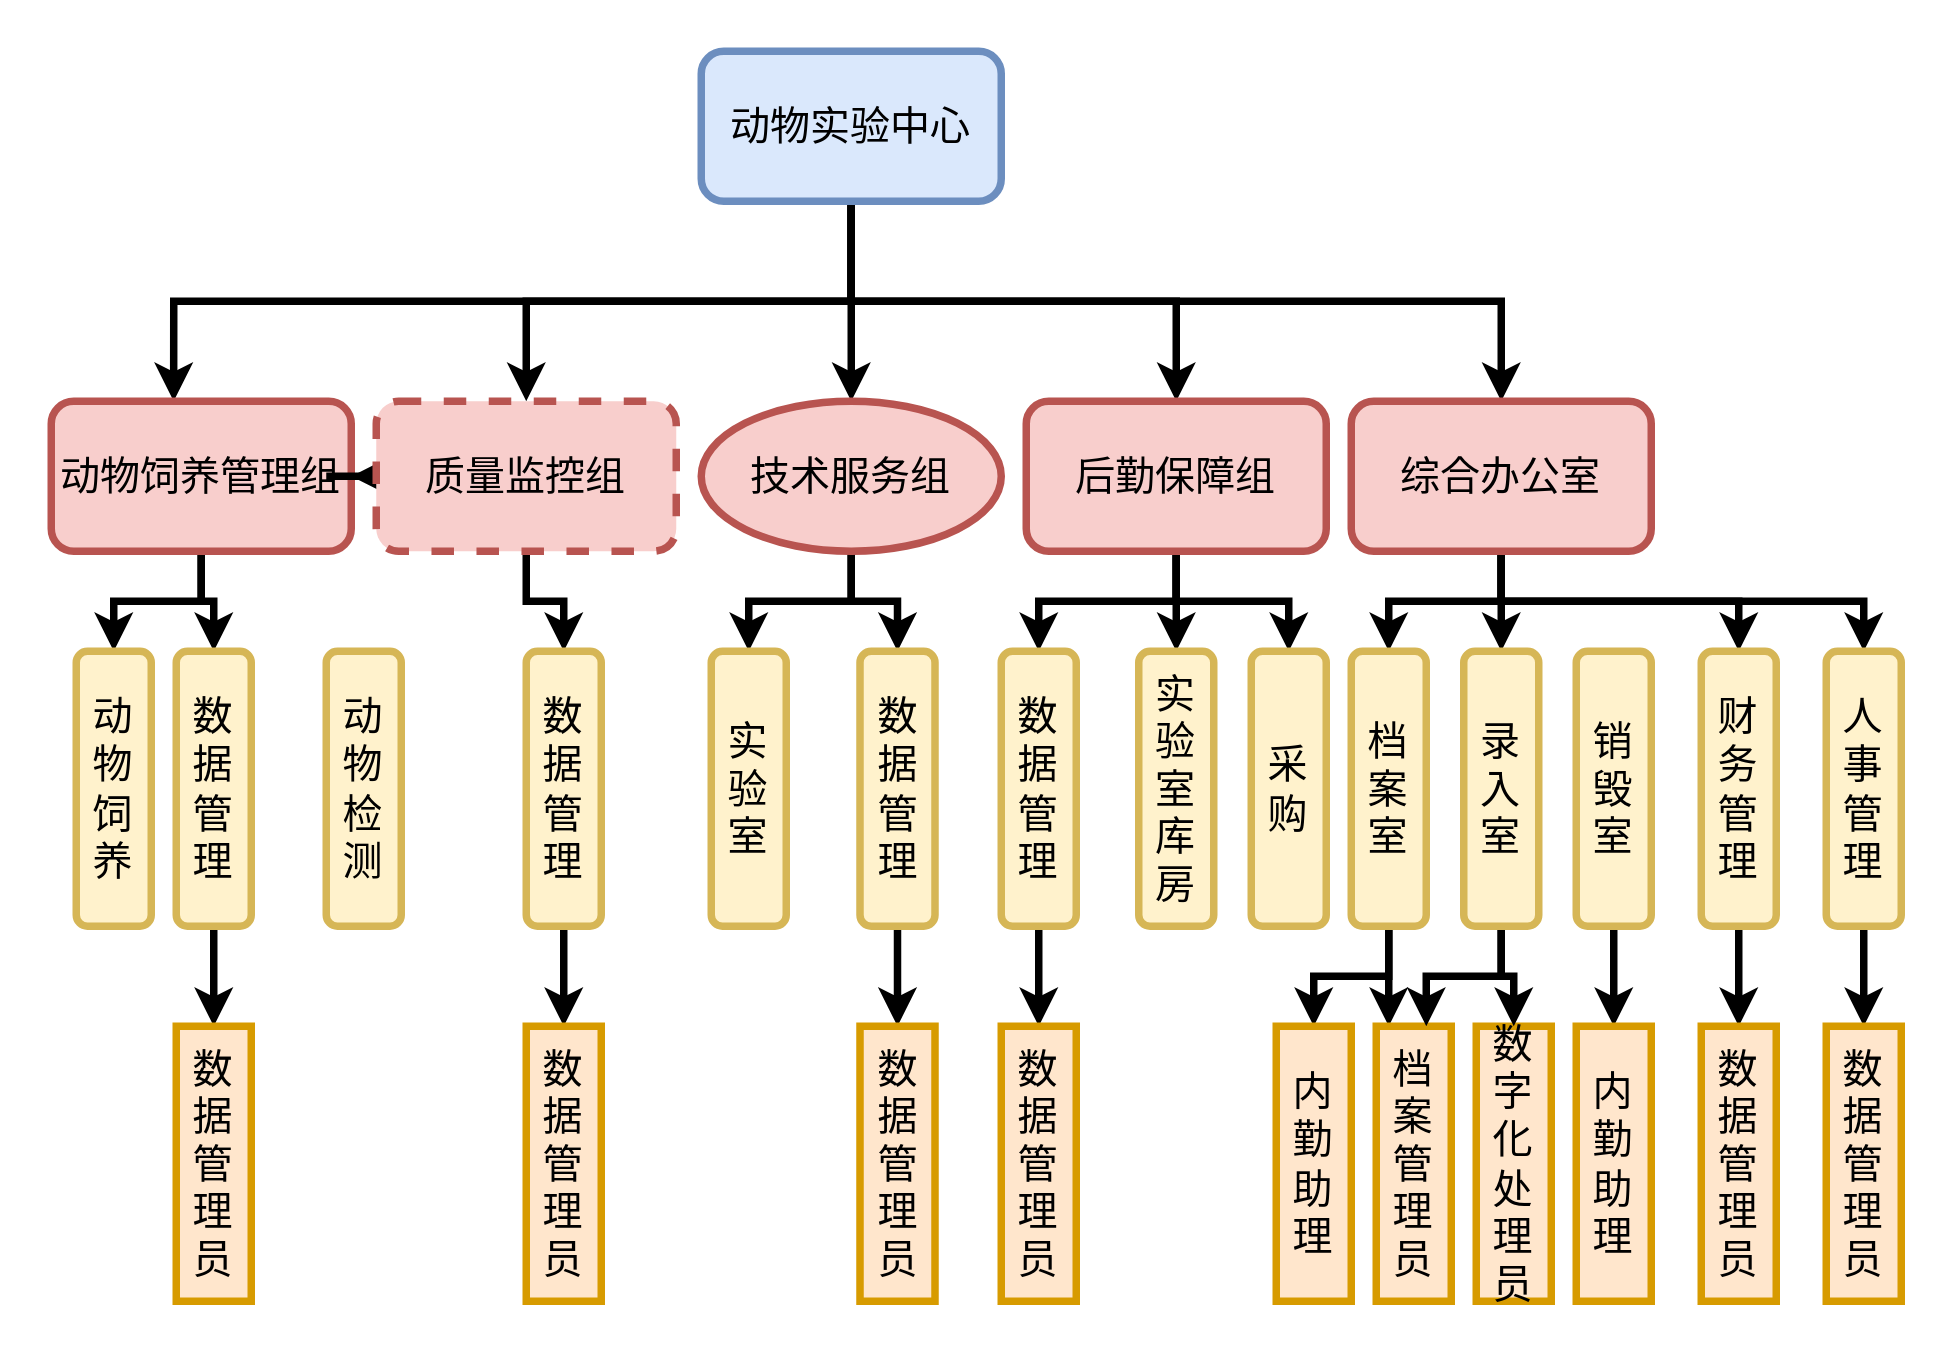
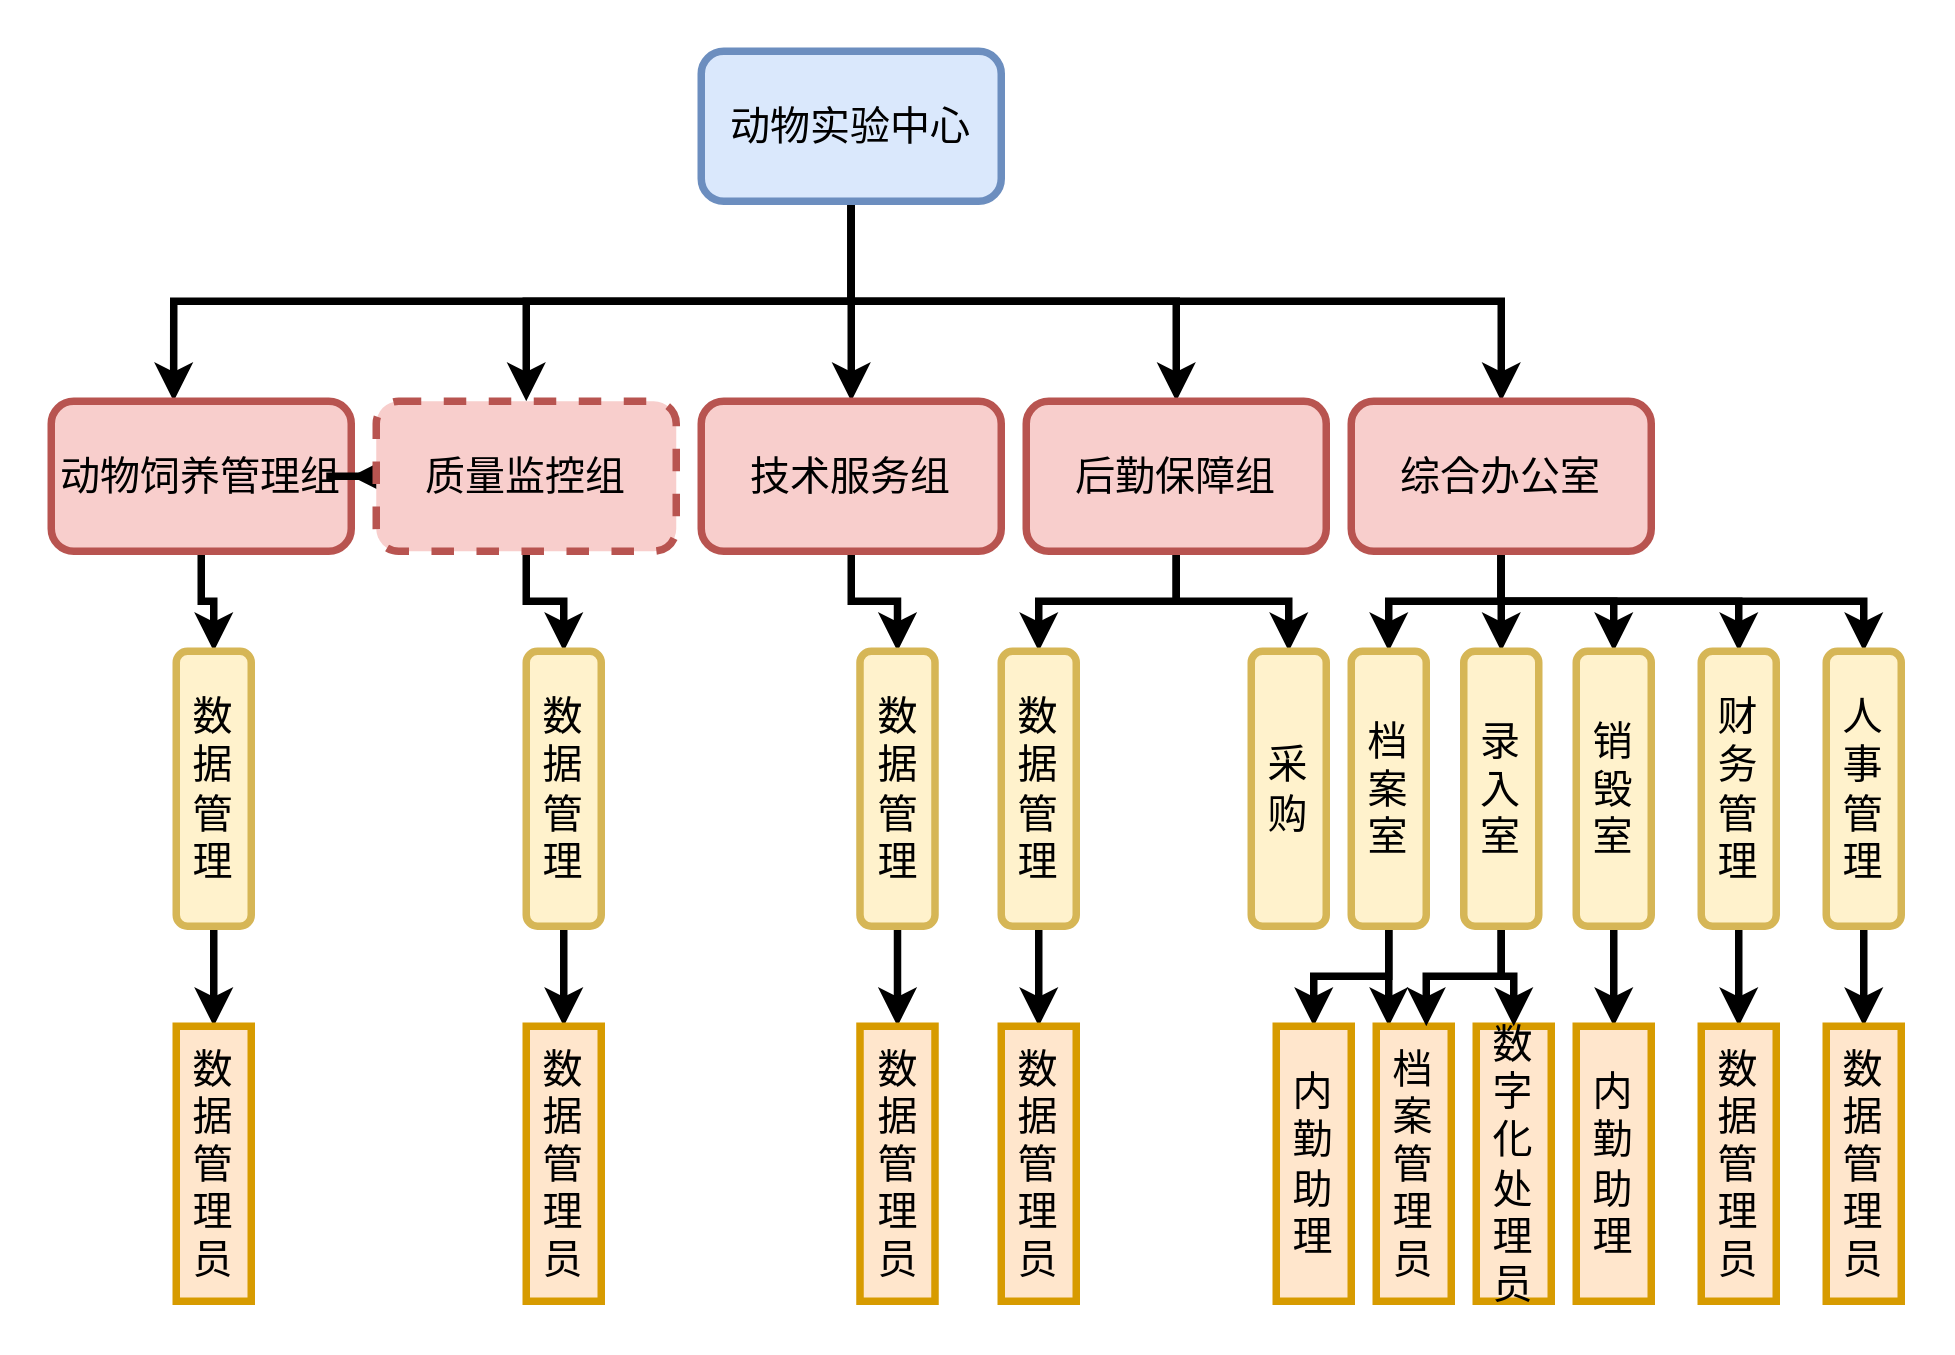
node "技术服务组": shape ellipse -> rounded rectangle
edge "动物饲养管理组" -> "动物饲养": removed
edge "技术服务组" -> "实验室": removed
edge "后勤保障组" -> "实验室库房": removed
edge "综合办公室" -> "销毁室": added
node "动物饲养": removed
node "动物检测": removed
node "实验室": removed
node "实验室库房": removed
